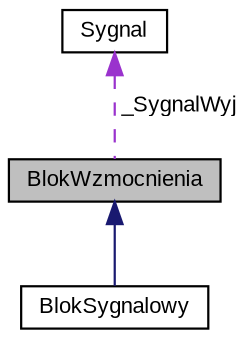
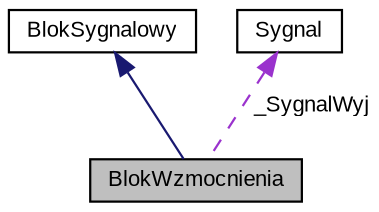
edge "BlokSygnalowy" -> "BlokWzmocnienia": reversed
